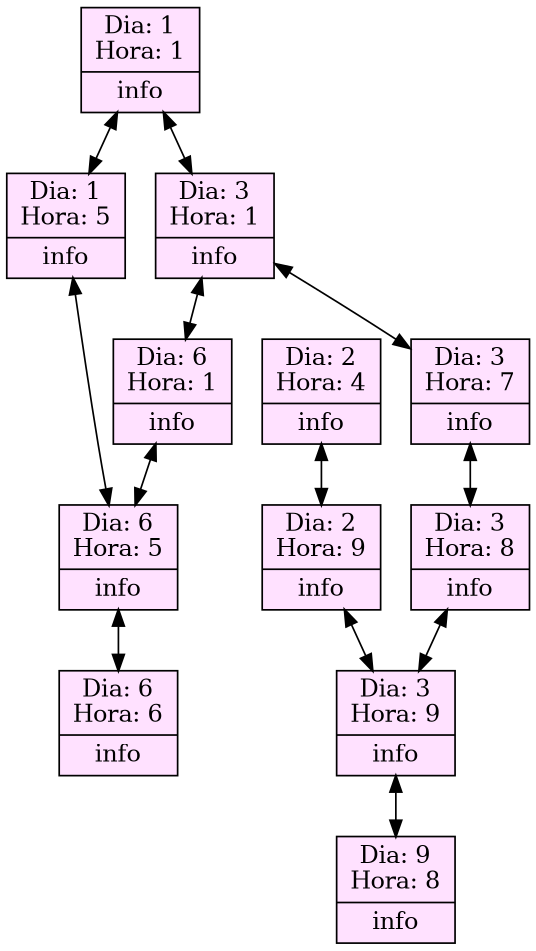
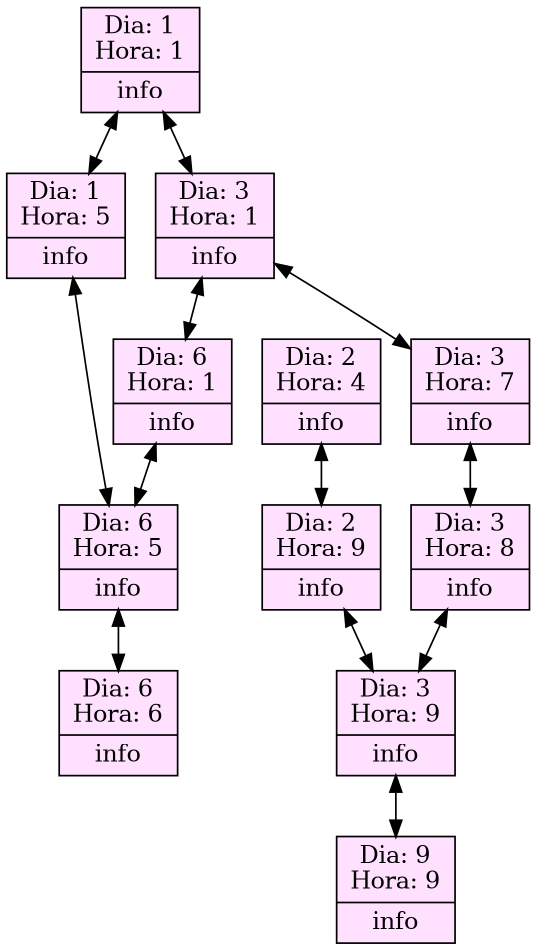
node "Dia: 9": text "Hora: 8" -> "Hora: 9"
